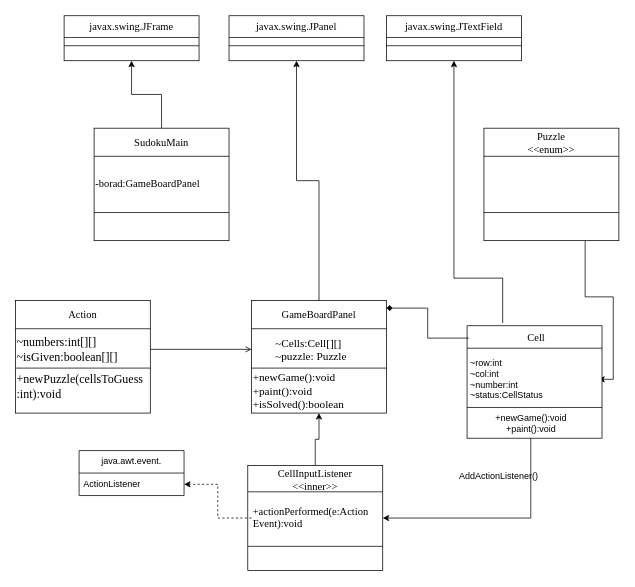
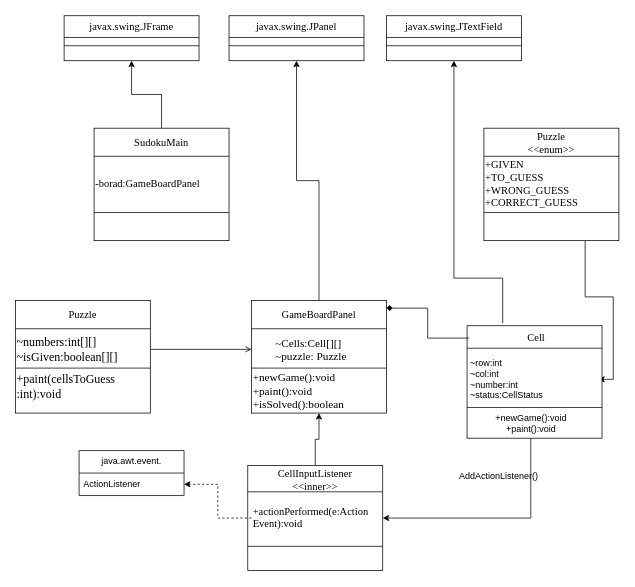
node "+GIVEN +TO_GUESS +WRONG_GUESS +CORRECT_GUESS": added
node "Action": label "Action" -> "Puzzle"
node "+newPuzzle(cellsToGuess :int):void": label "+newPuzzle(cellsToGuess :int):void" -> "+paint(cellsToGuess :int):void"
